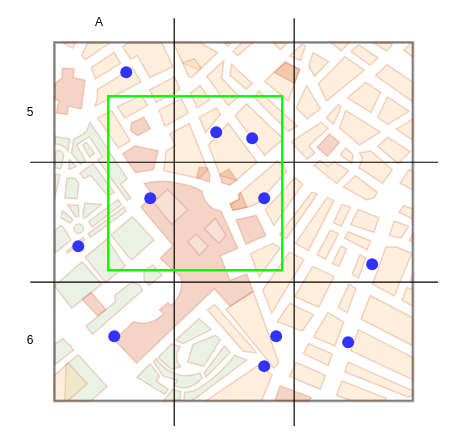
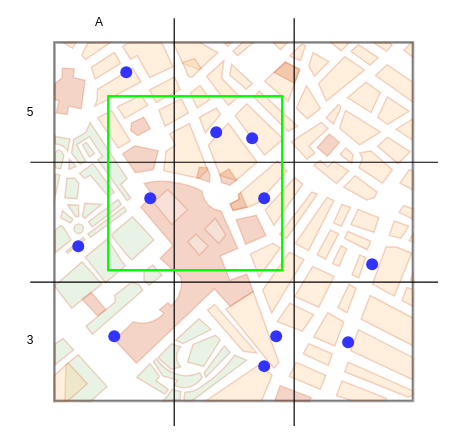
node "6": label "6" -> "3"
